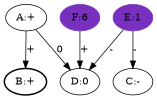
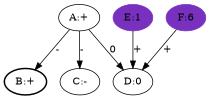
edge "E:1" -> "C:-": now "A:+" -> "C:-"
edge "A:+" -> "B:+": label "+" -> "-"
edge "E:1" -> "D:0": label "-" -> "+"
